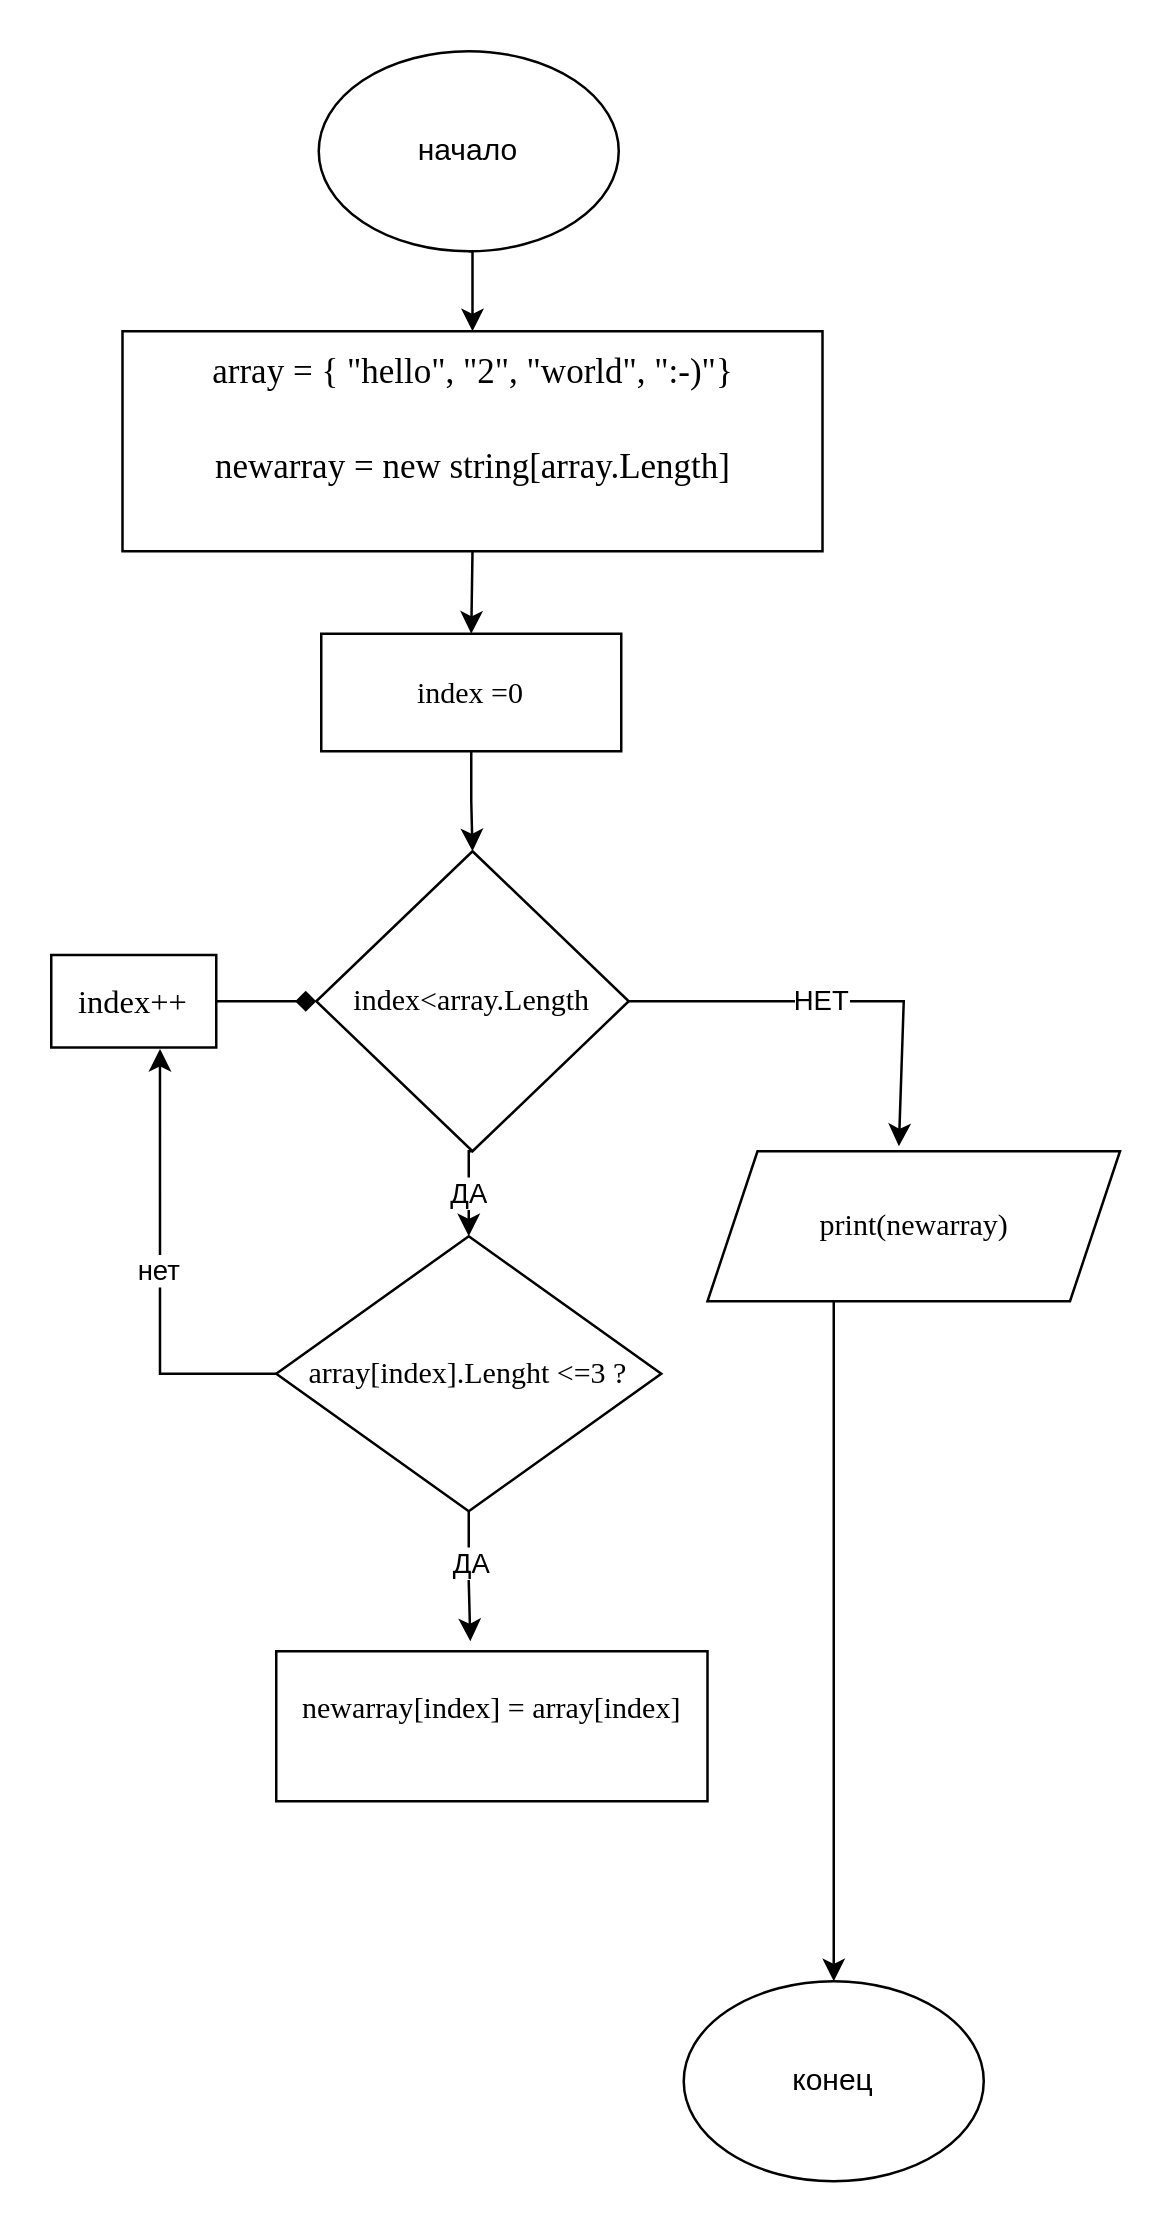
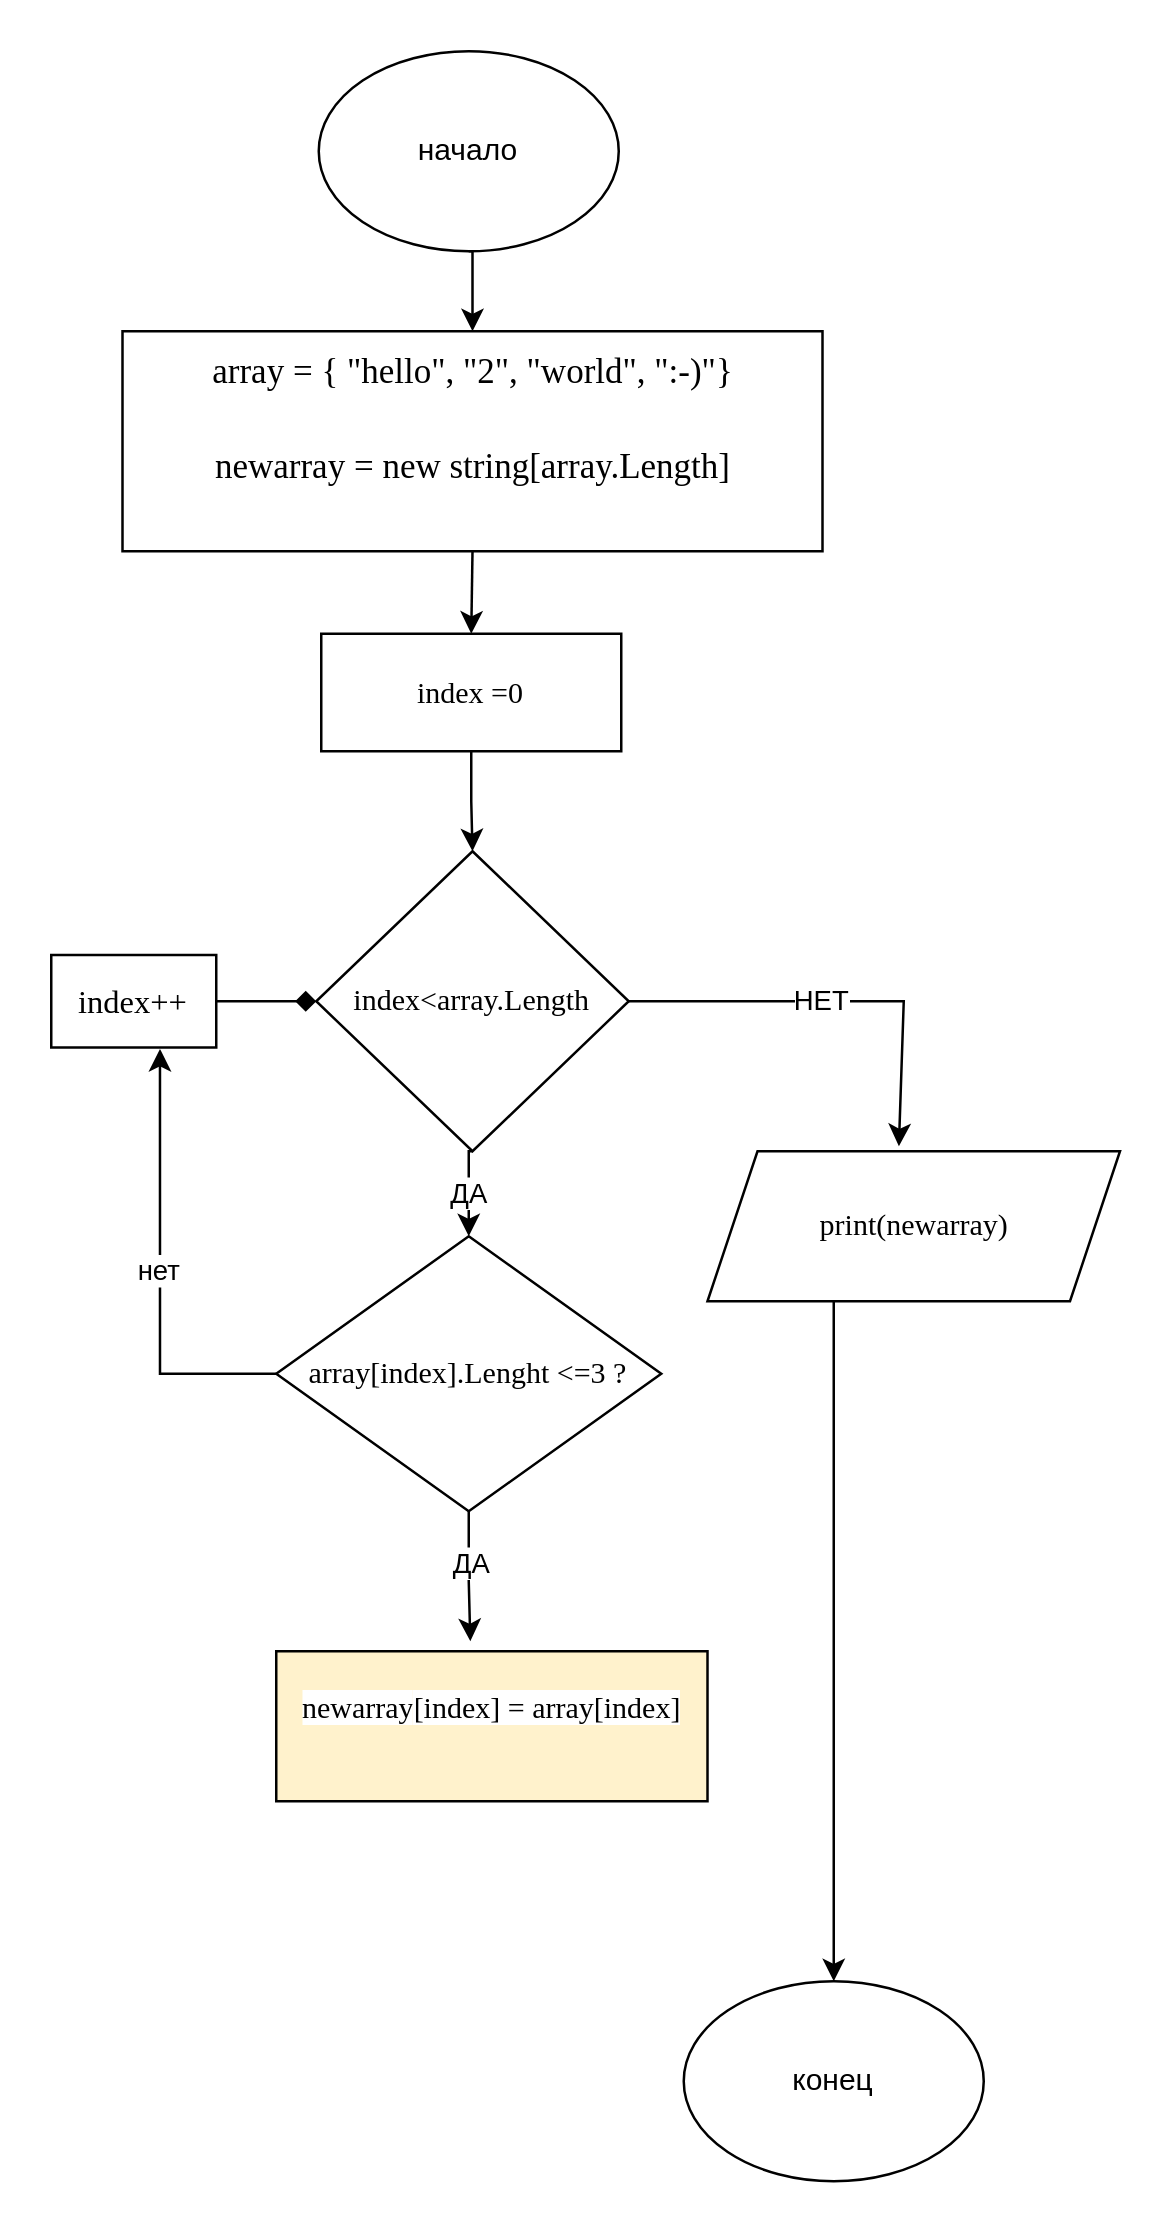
node "newarray[index] = array[index]": fillcolor #ffffff -> #fff2cc
